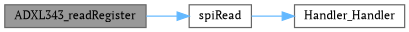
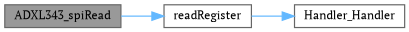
node "ADXL343_readRegister": label "ADXL343_readRegister" -> "ADXL343_spiRead"
node "spiRead": label "spiRead" -> "readRegister"
